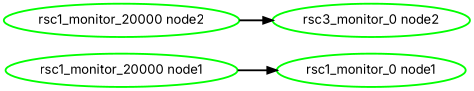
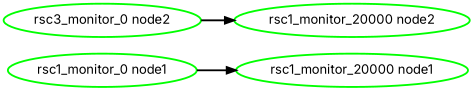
edge "rsc1_monitor_20000 node2" -> "rsc3_monitor_0 node2": reversed
edge "rsc1_monitor_20000 node1" -> "rsc1_monitor_0 node1": reversed
